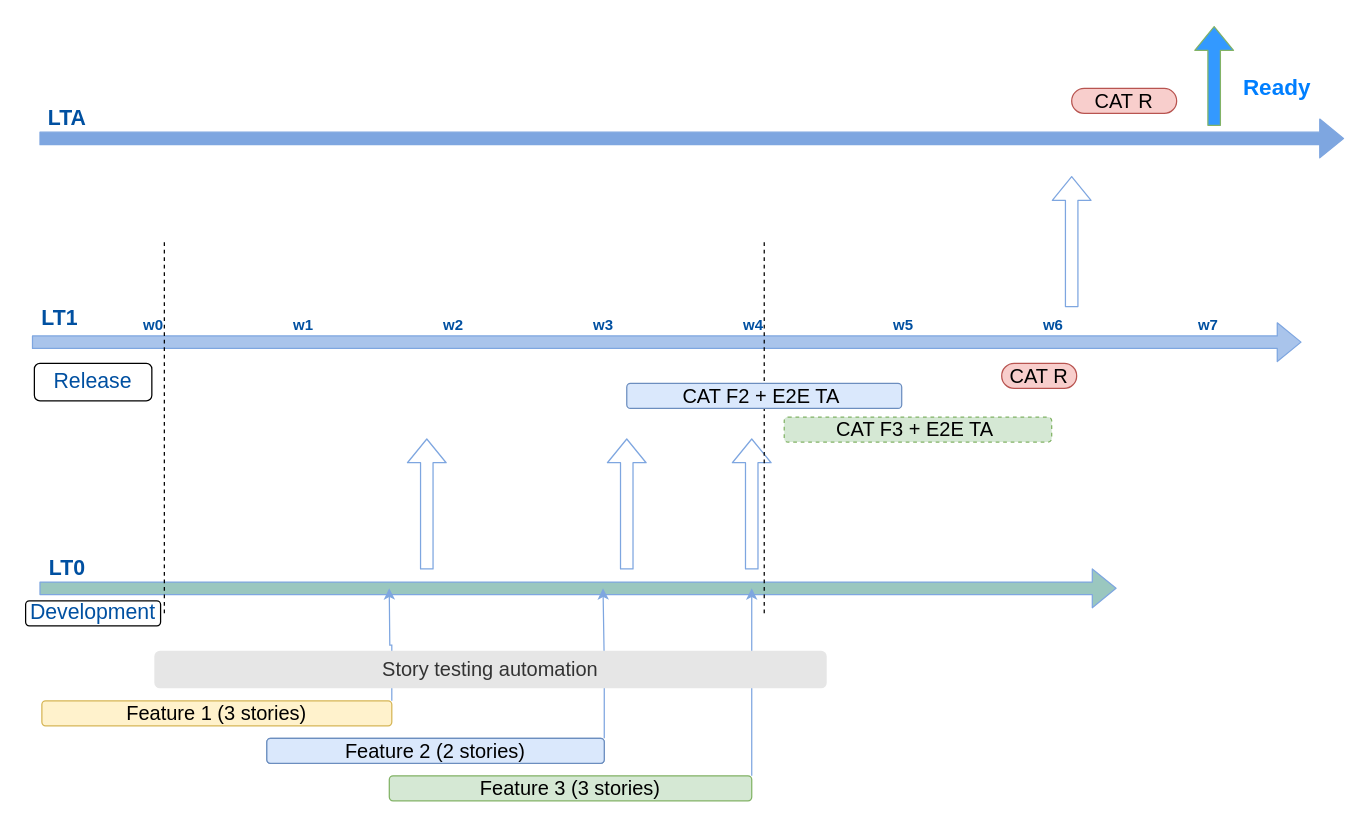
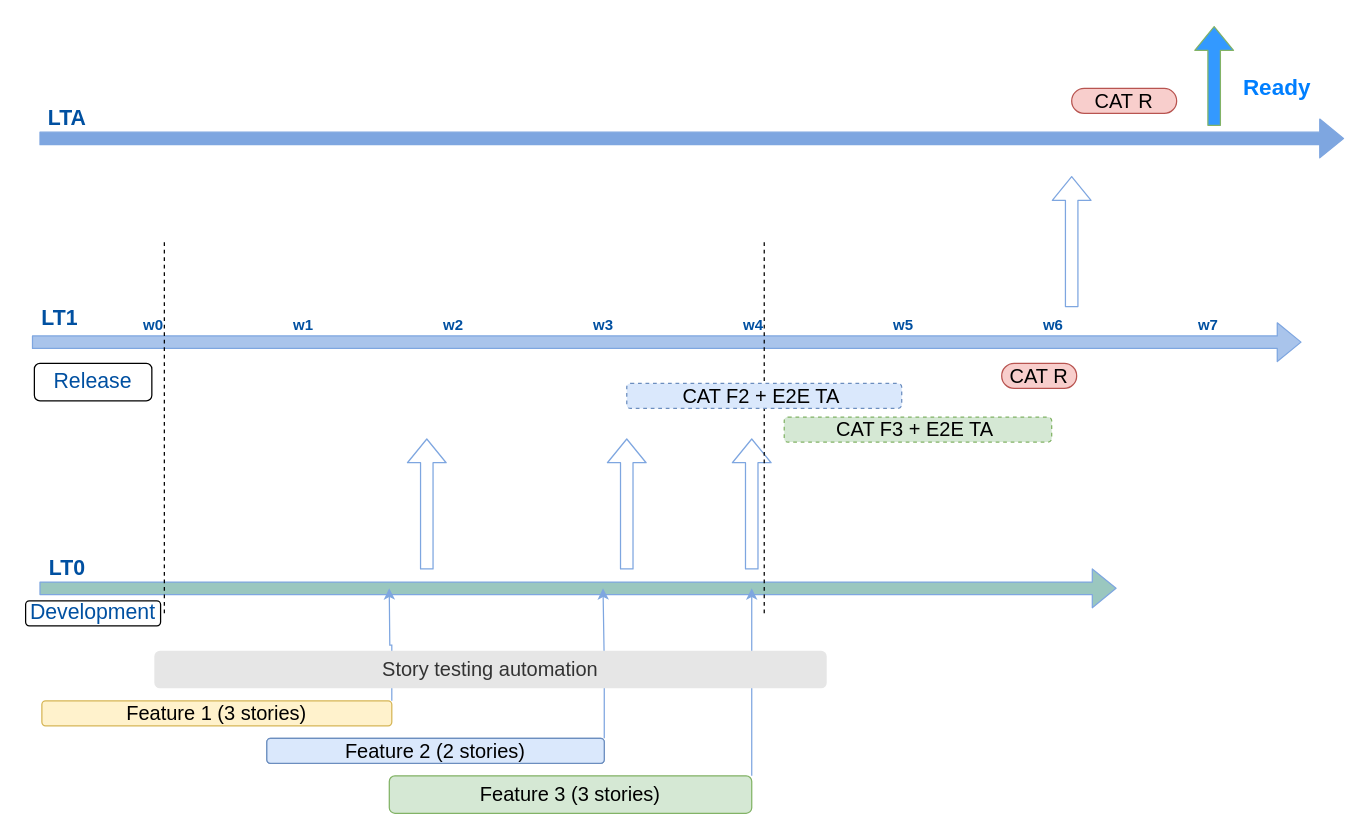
node "CAT F2 + E2E TA": style solid -> dashed
node "Feature 3 (3 stories)": size 363x25 -> 363x38
